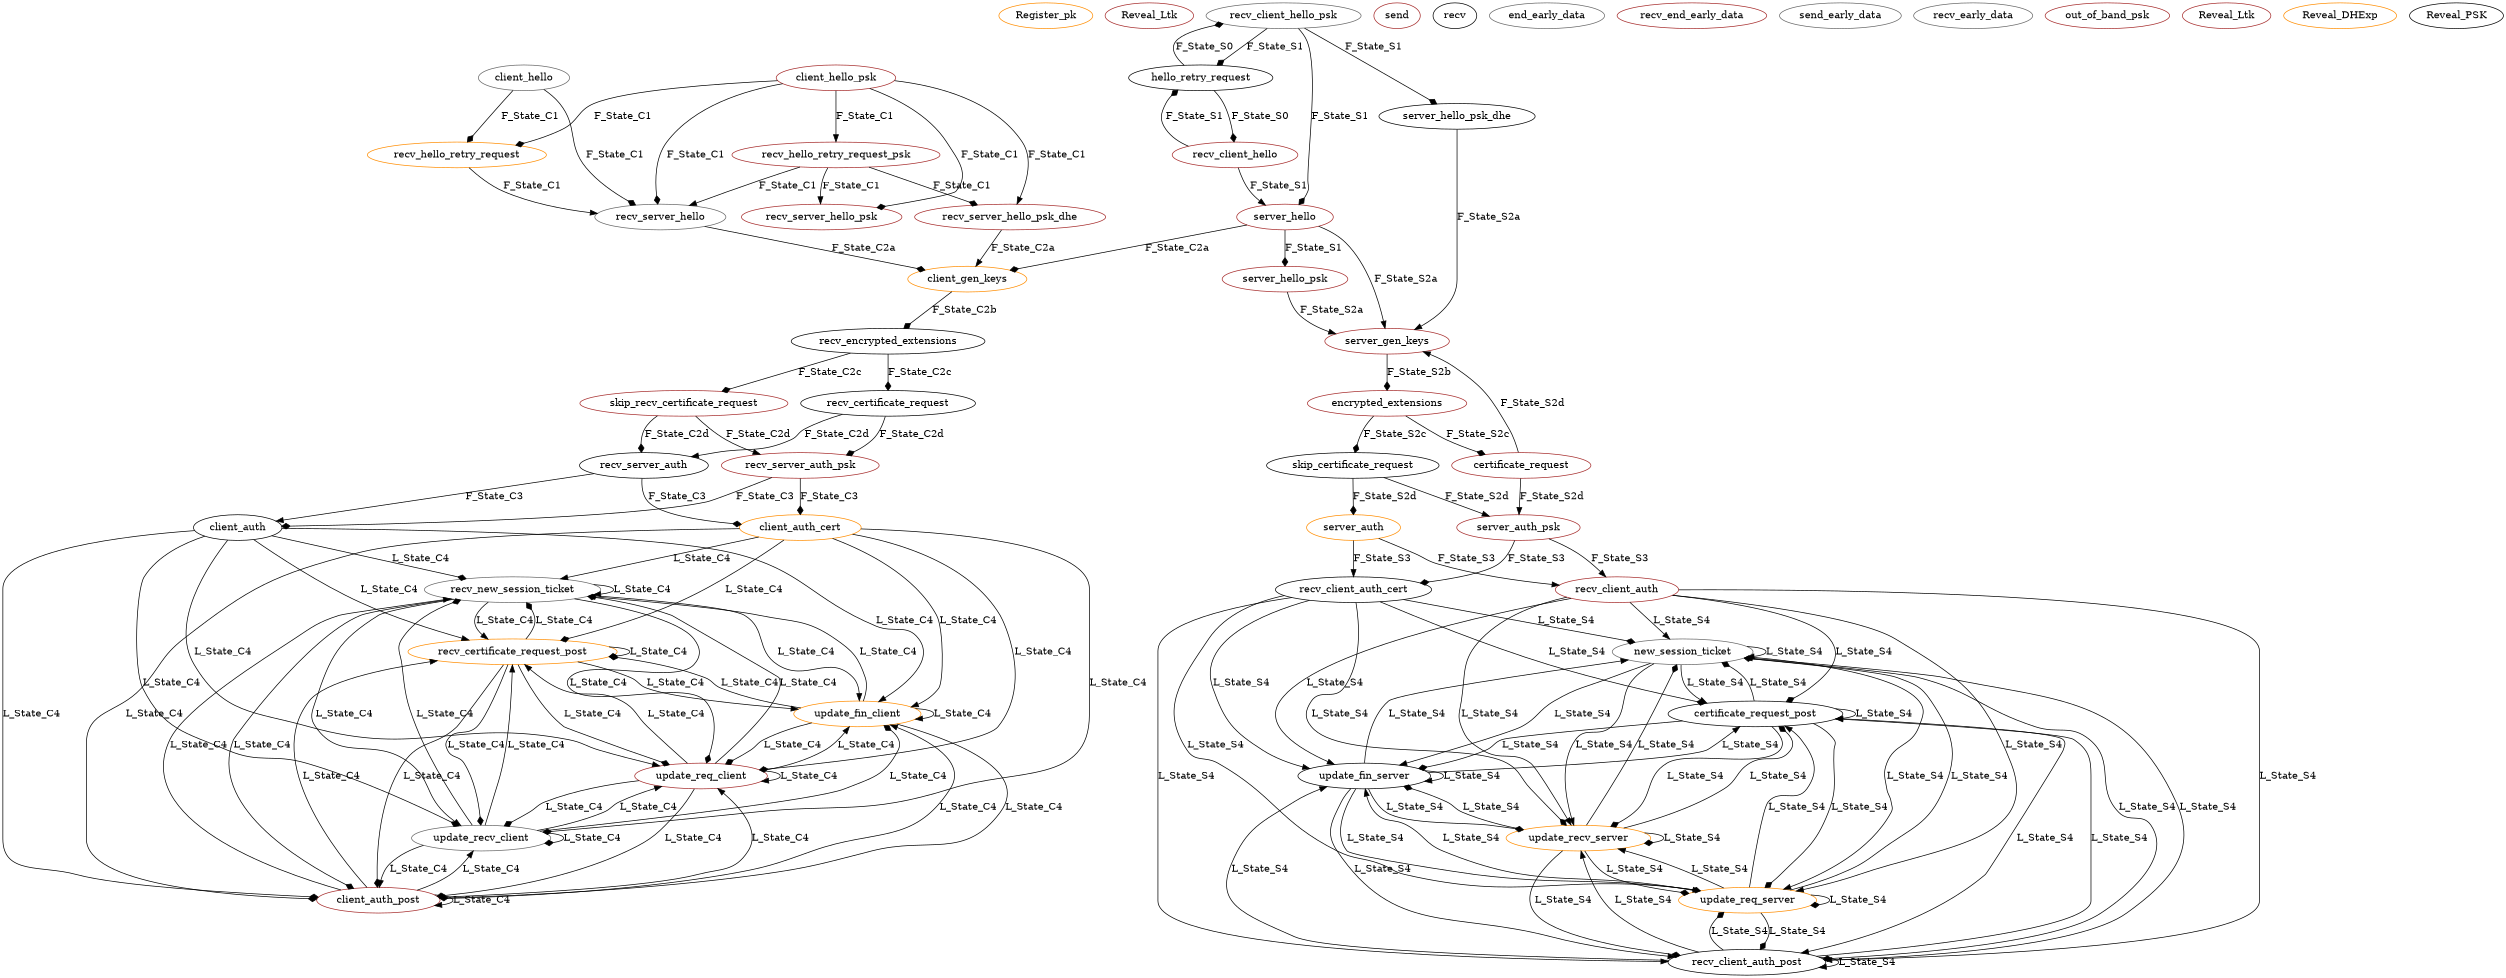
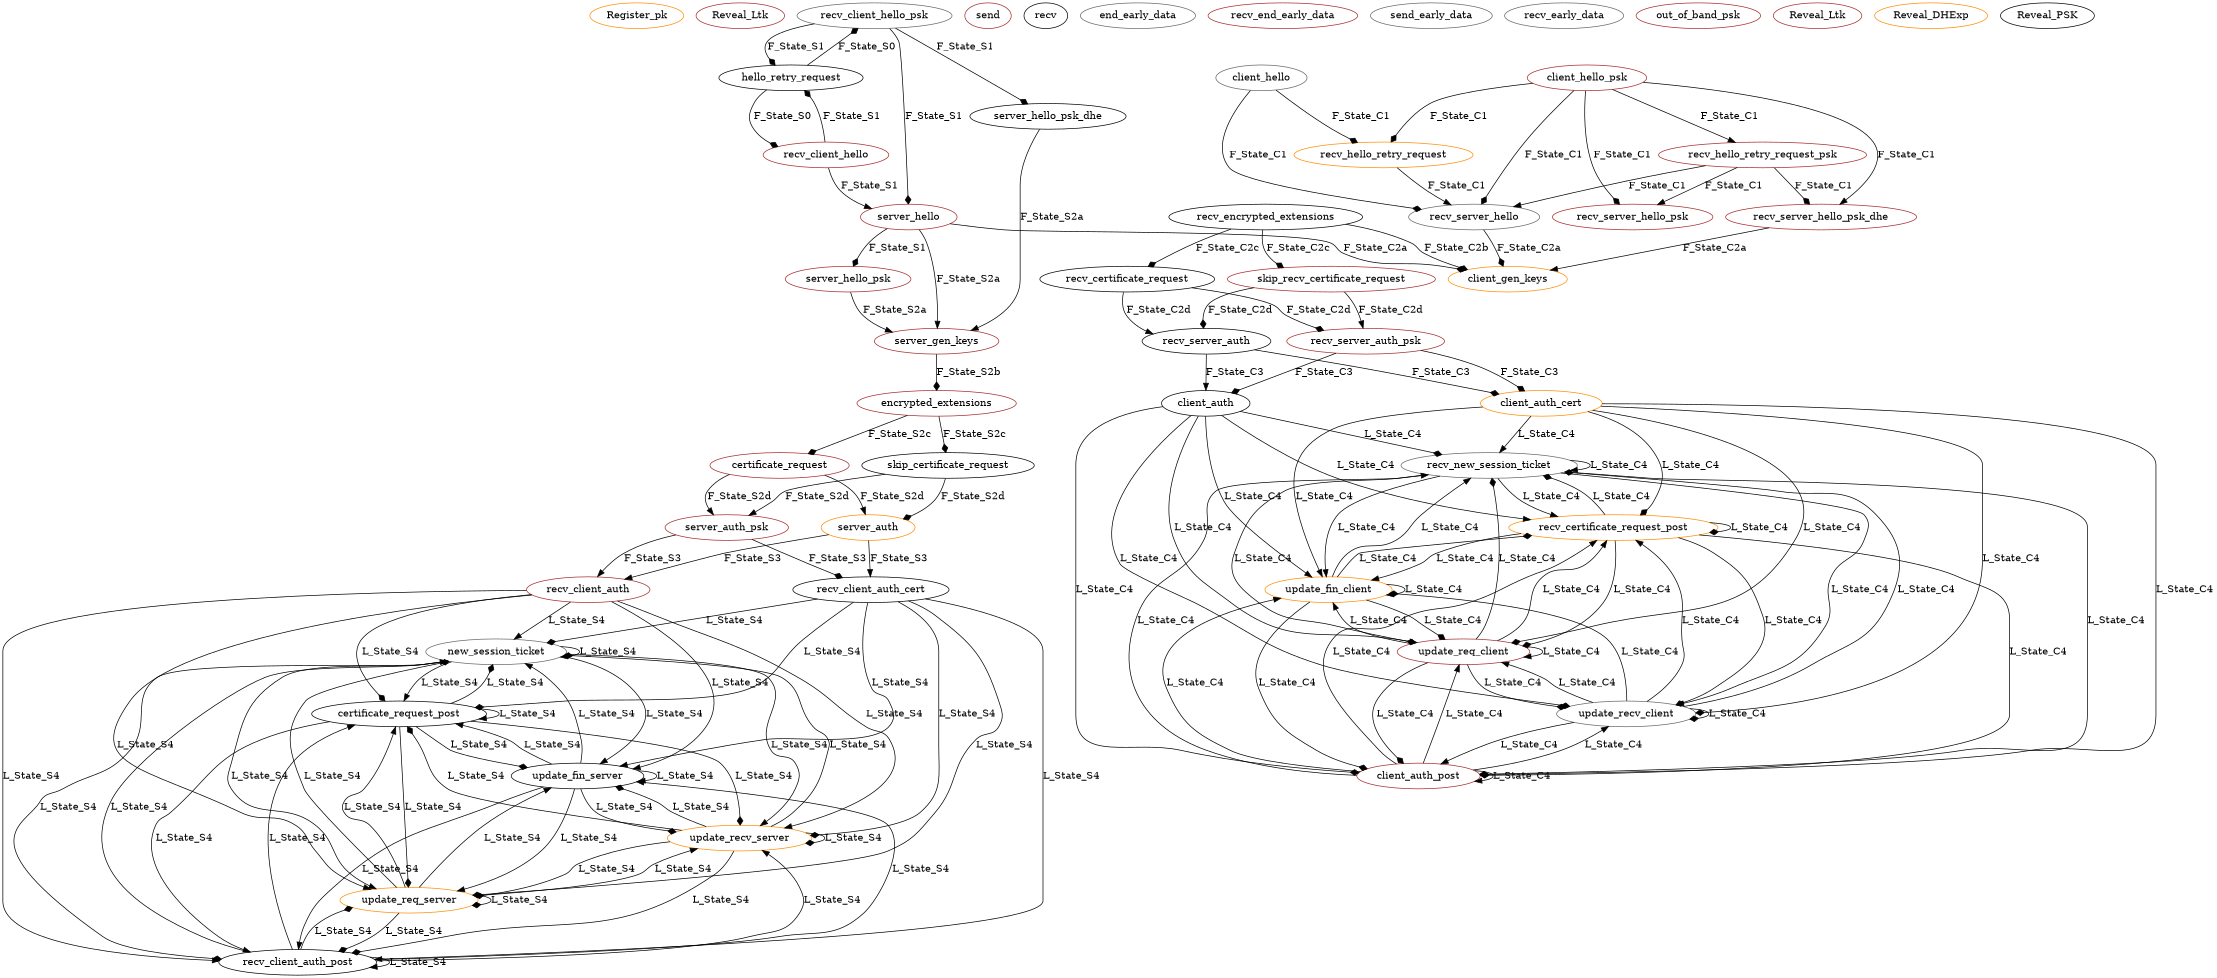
edge "client_gen_keys" -> "recv_encrypted_extensions": reversed
edge "certificate_request" -> "server_gen_keys": now "certificate_request" -> "server_auth"
